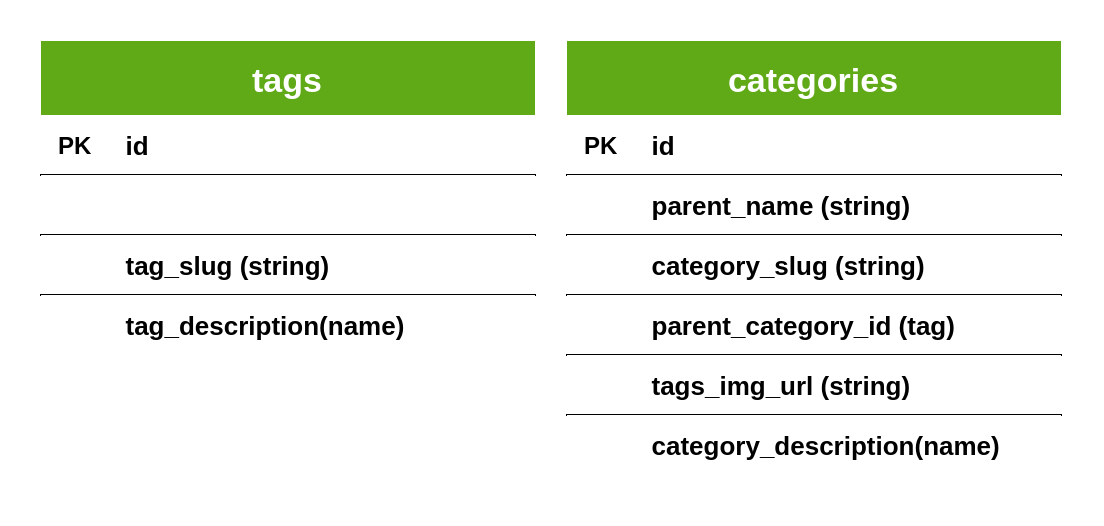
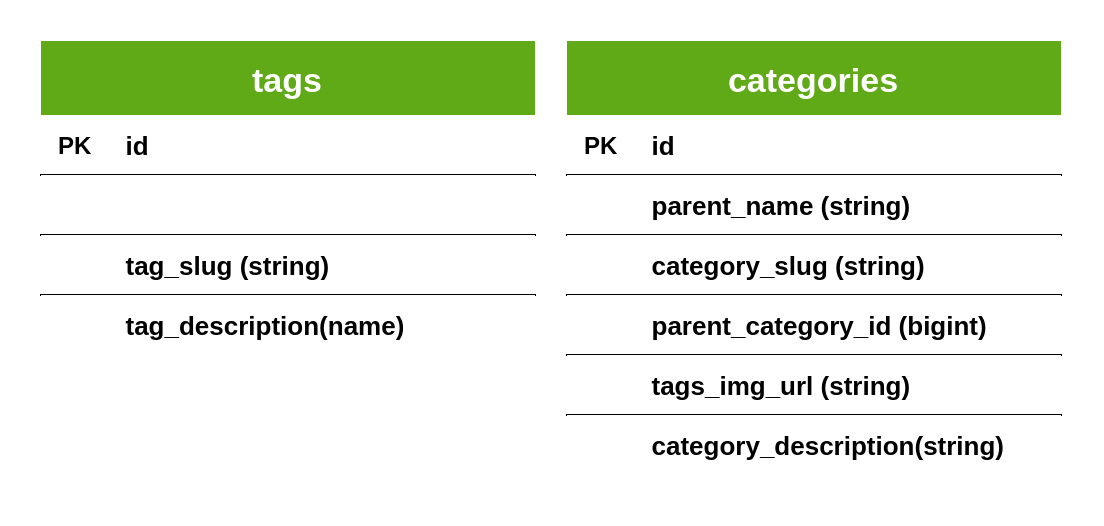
node "parent_category_id (tag)": label "parent_category_id (tag)" -> "parent_category_id (bigint)"
node "category_description(name)": label "category_description(name)" -> "category_description(string)"
